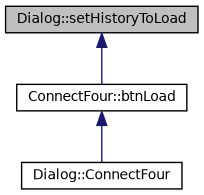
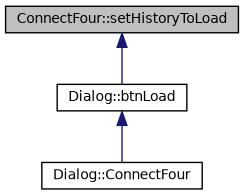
node "Dialog::setHistoryToLoad": label "Dialog::setHistoryToLoad" -> "ConnectFour::setHistoryToLoad"
node "ConnectFour::btnLoad": label "ConnectFour::btnLoad" -> "Dialog::btnLoad"
